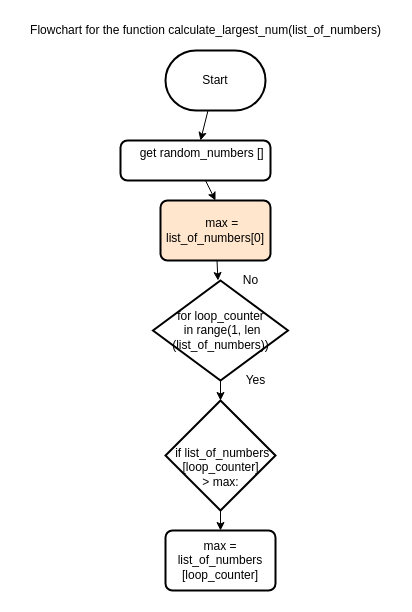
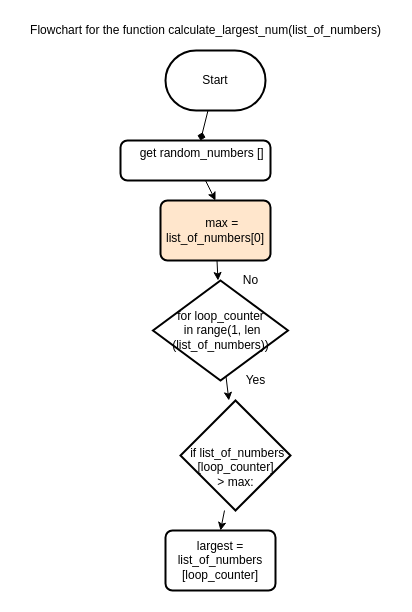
edge "Start" -> "get random_numbers []": arrowhead classic -> diamond
node "if list_of_numbers [loop_counter] > max:": moved (221, 456) -> (236, 456)
node "max = list_of_numbers [loop_counter]": label "max = list_of_numbers [loop_counter]" -> "largest = list_of_numbers [loop_counter]"
